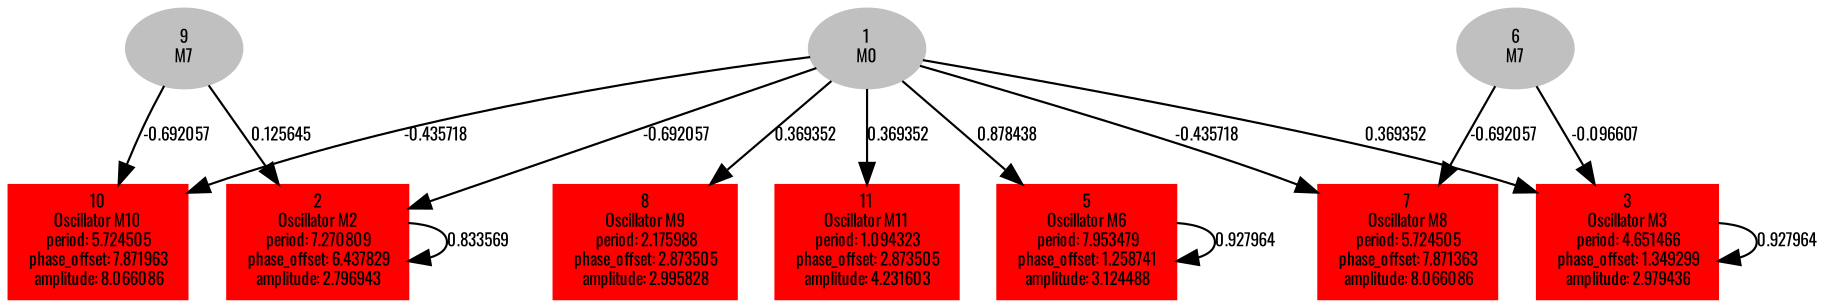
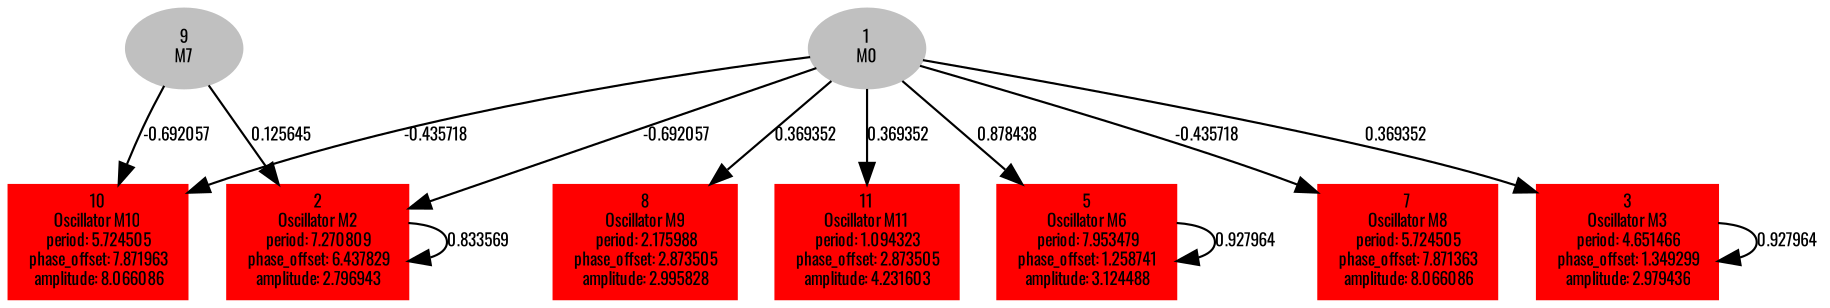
node "6": removed
